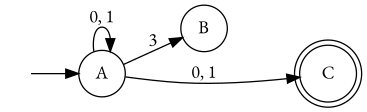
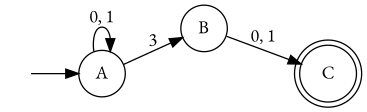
edge "A" -> "C": now "B" -> "C"
